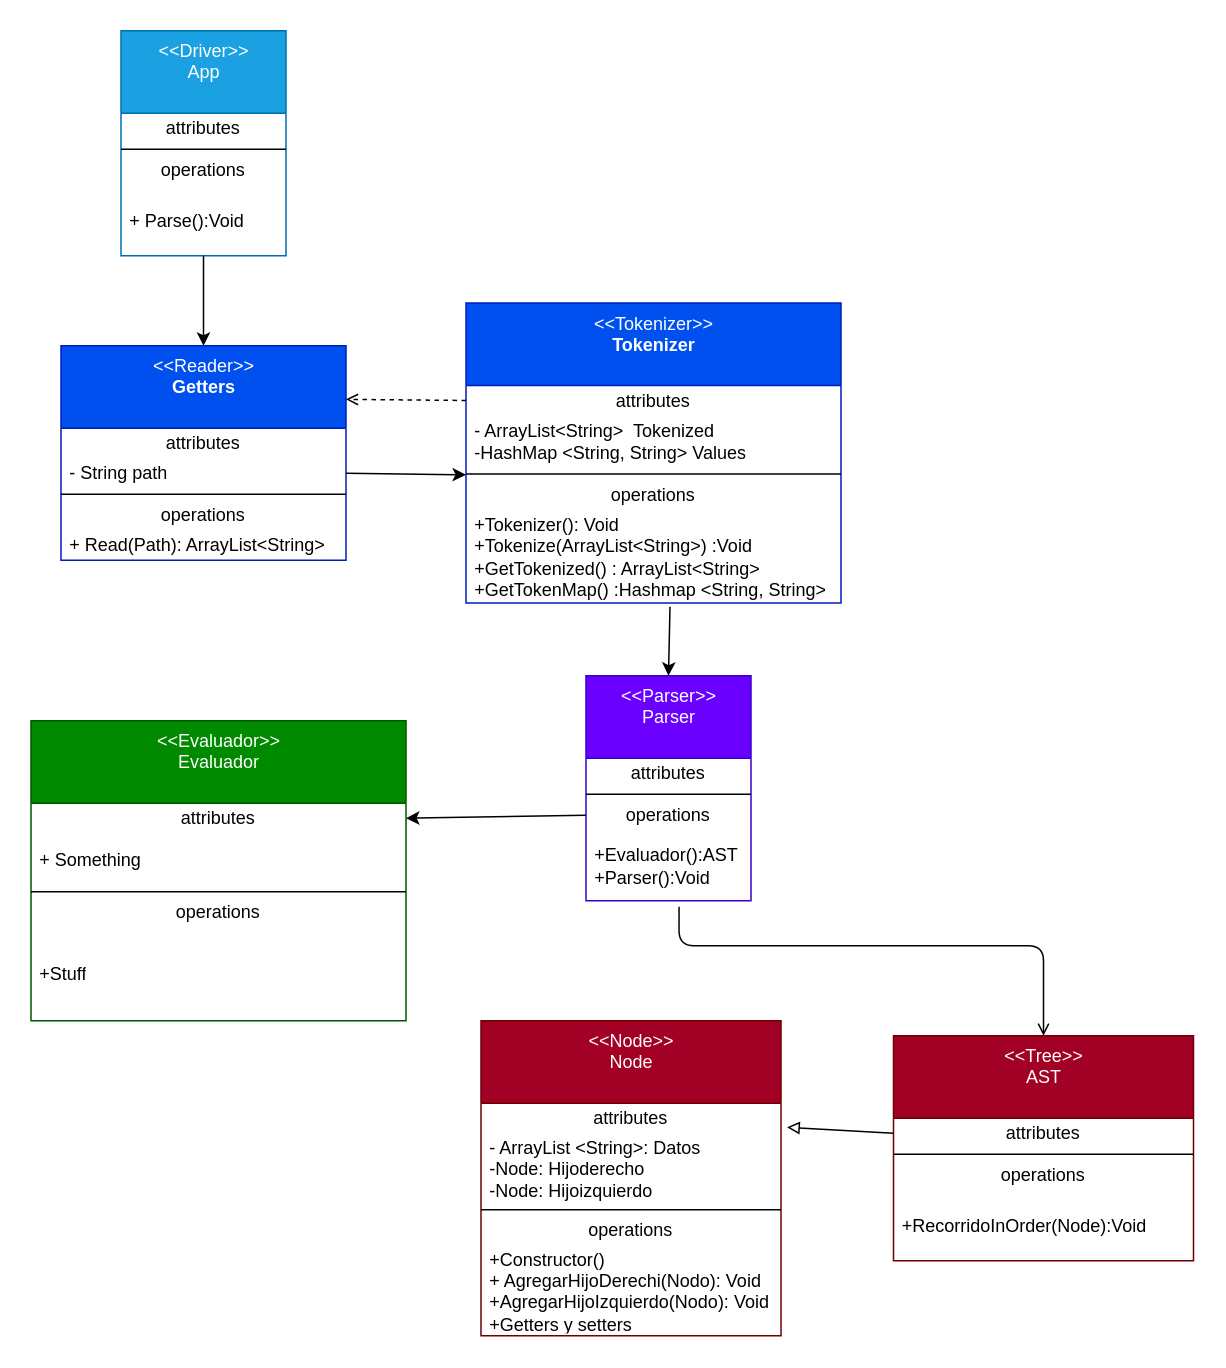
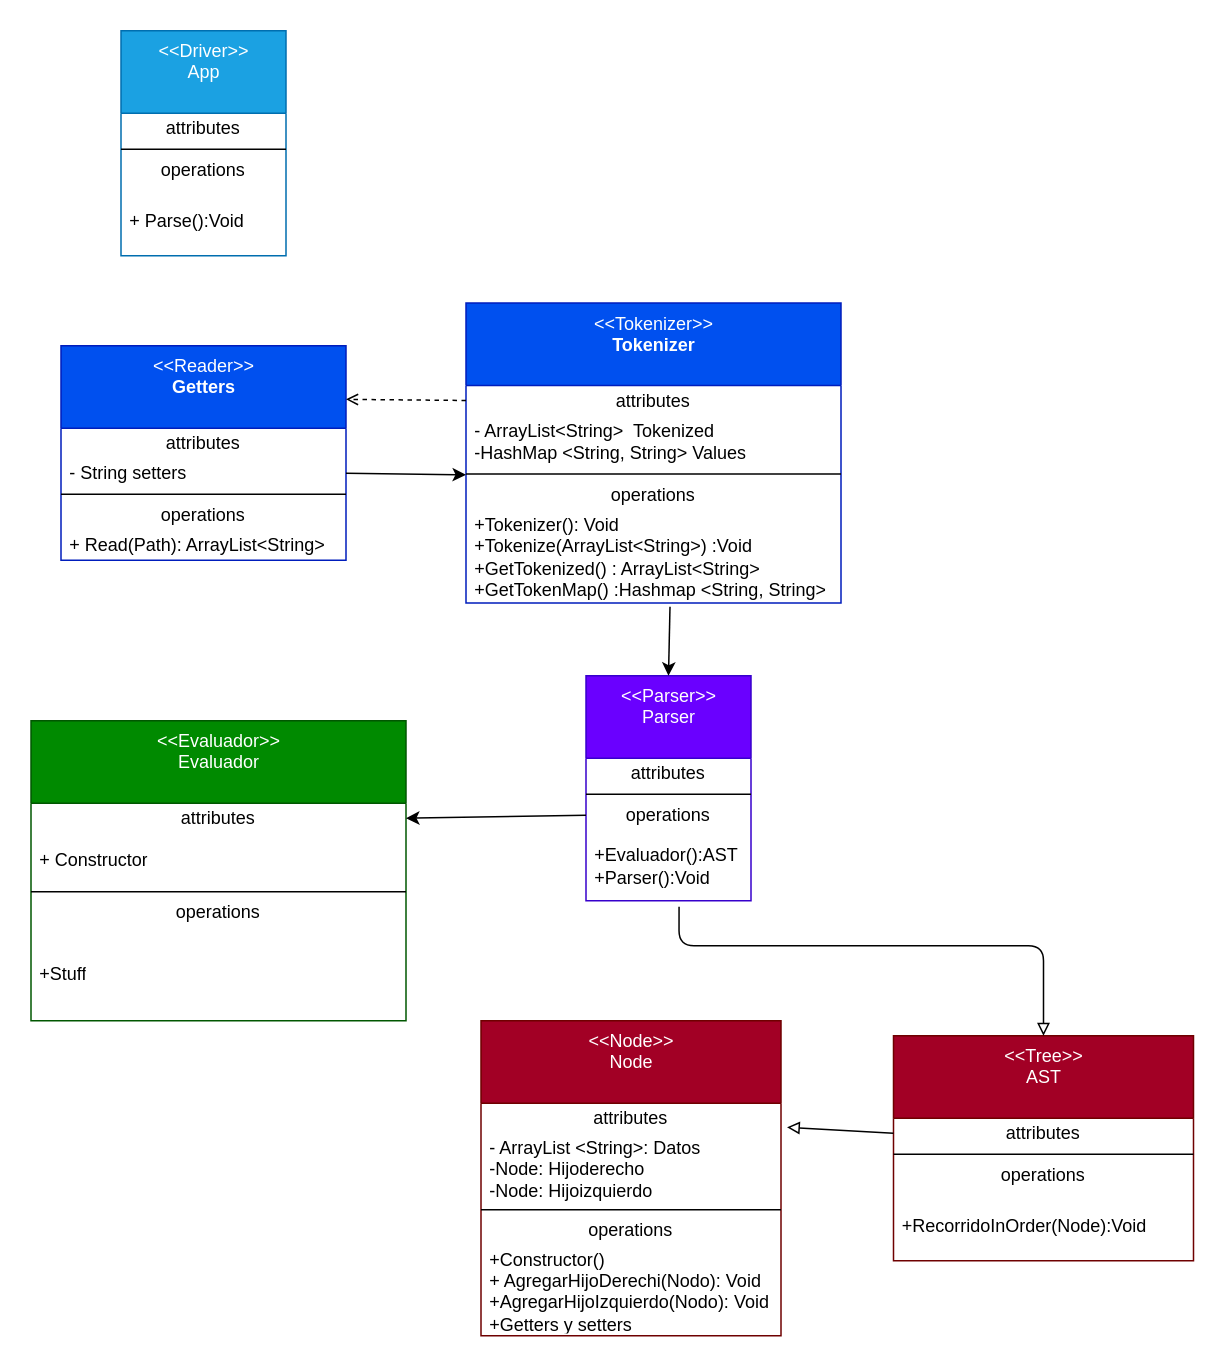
edge "+ Parse():Void" -> "<<Reader>> Getters": removed
node "- String path": label "- String path" -> "- String setters"
node "+ Something": label "+ Something" -> "+ Constructor"
edge "+Evaluador():AST +Parser():Void" -> "<<Tree>> AST": arrowhead open -> block
